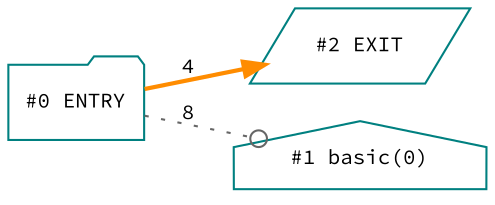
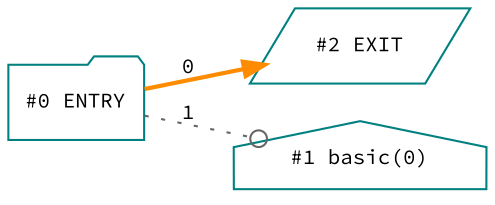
edge "#0 ENTRY" -> "#2 EXIT": label "4" -> "0"
edge "#0 ENTRY" -> "#1 basic(0)": label "8" -> "1"
